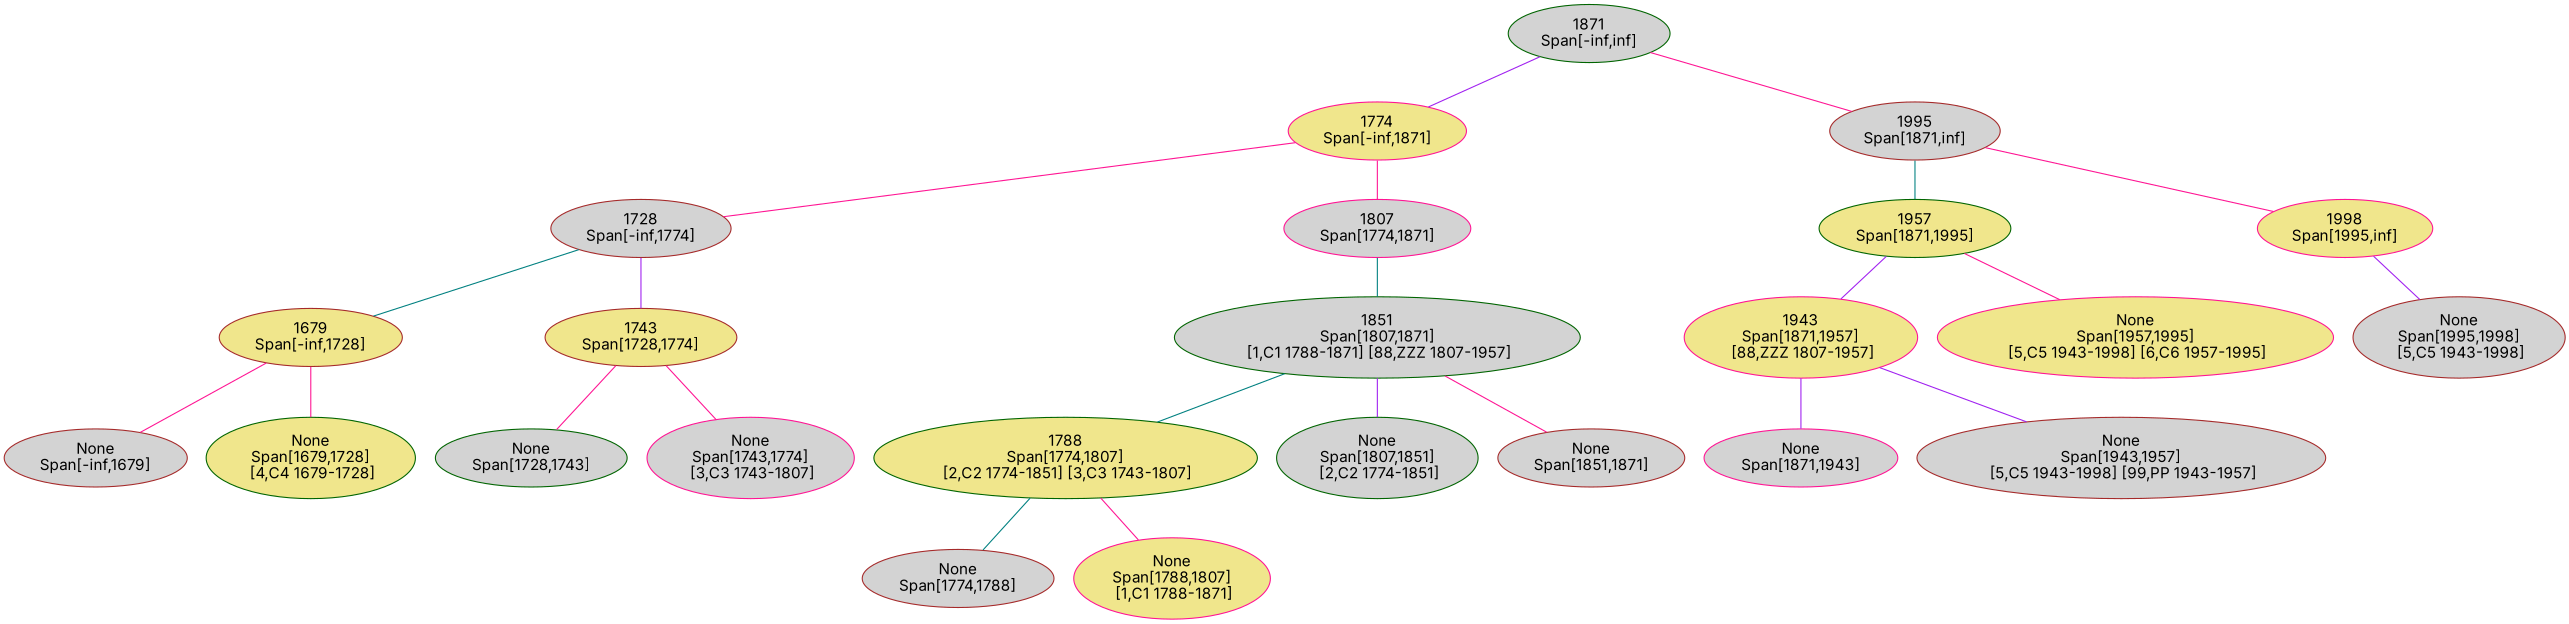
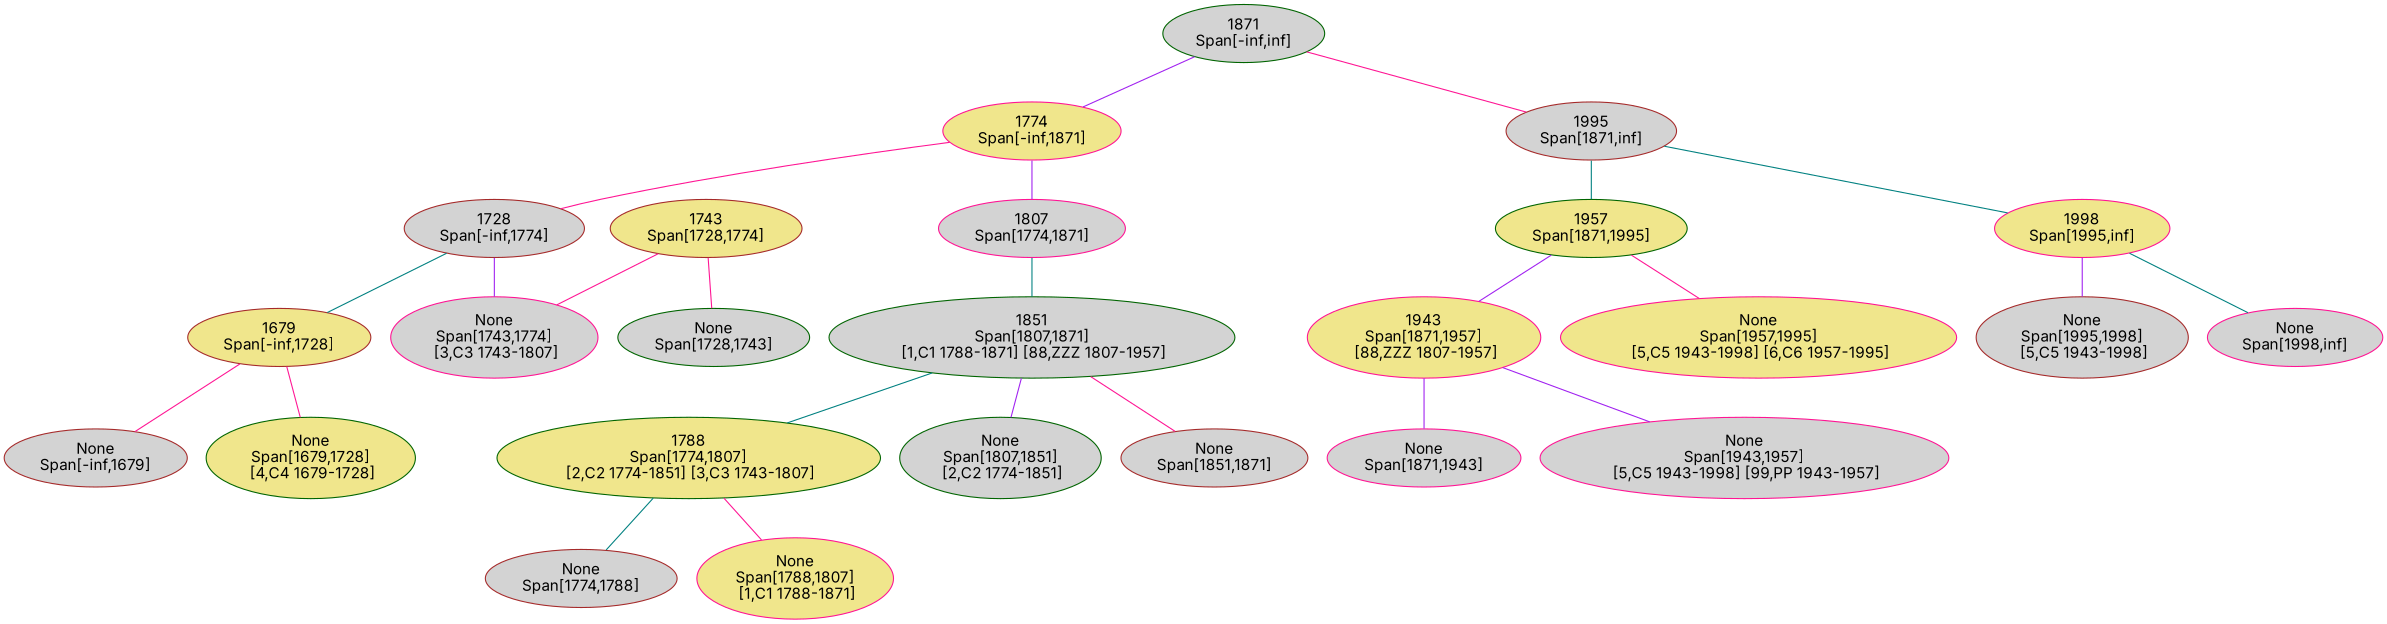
edge "1774 Span[-inf,1871]" -- "1807 Span[1774,1871]": color deeppink -> purple
edge "1995 Span[1871,inf]" -- "1998 Span[1995,inf]": color deeppink -> teal
edge "1728 Span[-inf,1774]" -- "1743 Span[1728,1774]": now "1728 Span[-inf,1774]" -- "None Span[1743,1774] [3,C3 1743-1807]"
node "None Span[1998,inf]": added
node "None Span[1943,1957] [5,C5 1943-1998] [99,PP 1943-1957]": color brown -> deeppink
